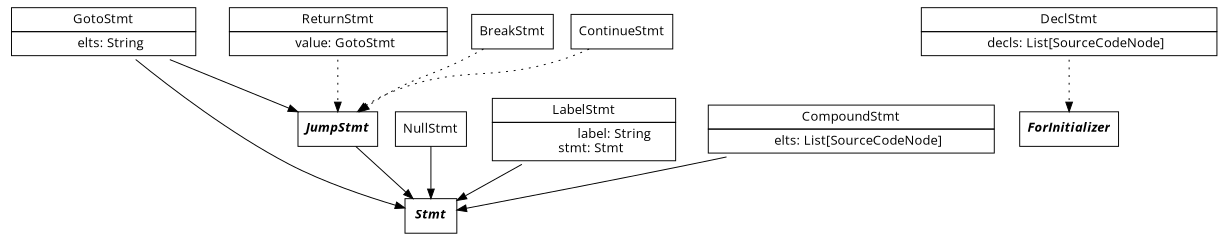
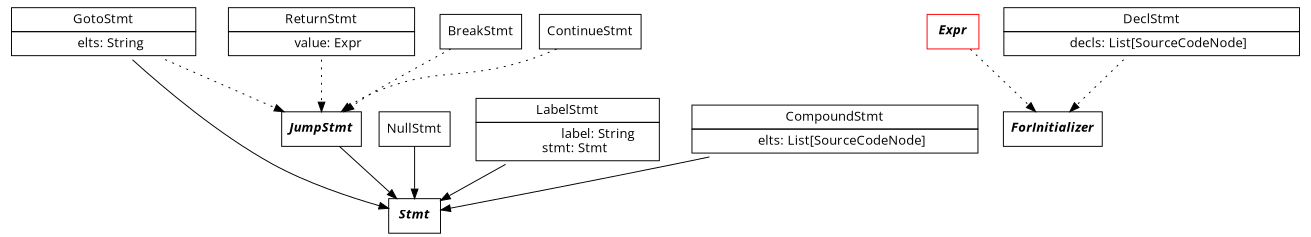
node "Expr": added
node "ReturnStmt": text "value: GotoStmt" -> "value: Expr"
edge "GotoStmt" -> "JumpStmt": style solid -> dotted
